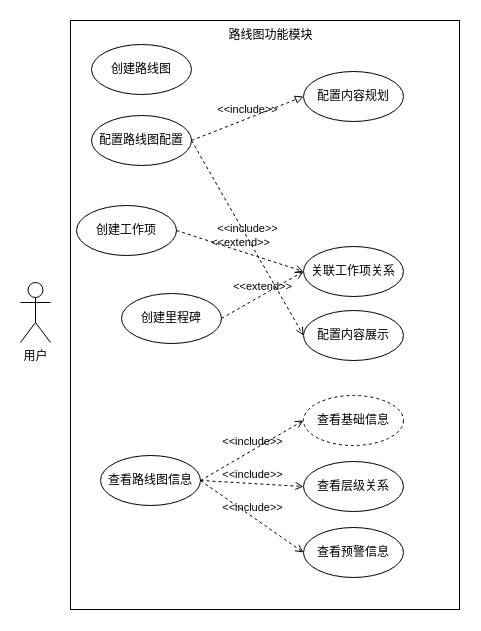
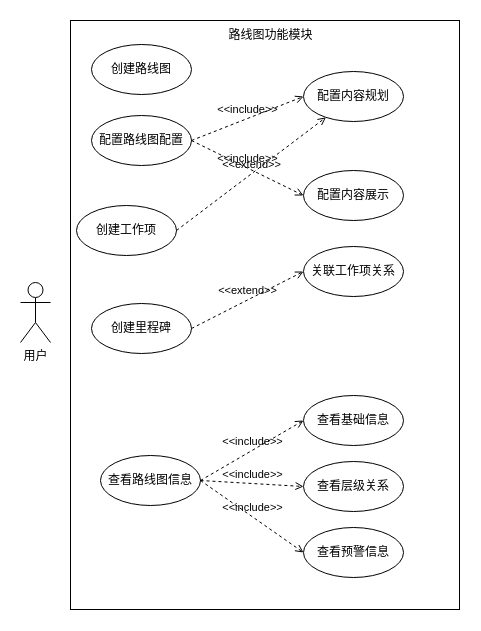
edge "配置路线图配置" -> "配置内容规划": arrowhead block -> open
edge "创建工作项" -> "关联工作项关系": now "创建工作项" -> "配置内容规划"
node "创建里程碑": moved (172, 319) -> (142, 329)
node "配置内容展示": moved (354, 336) -> (354, 196)
node "查看基础信息": style dashed -> solid
